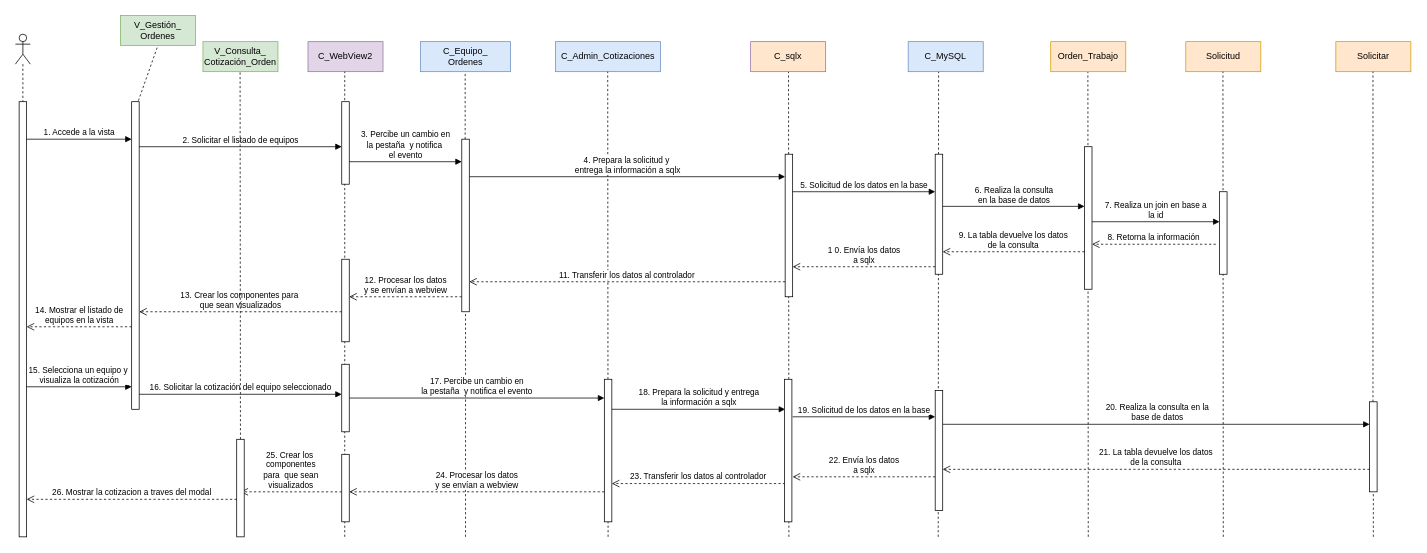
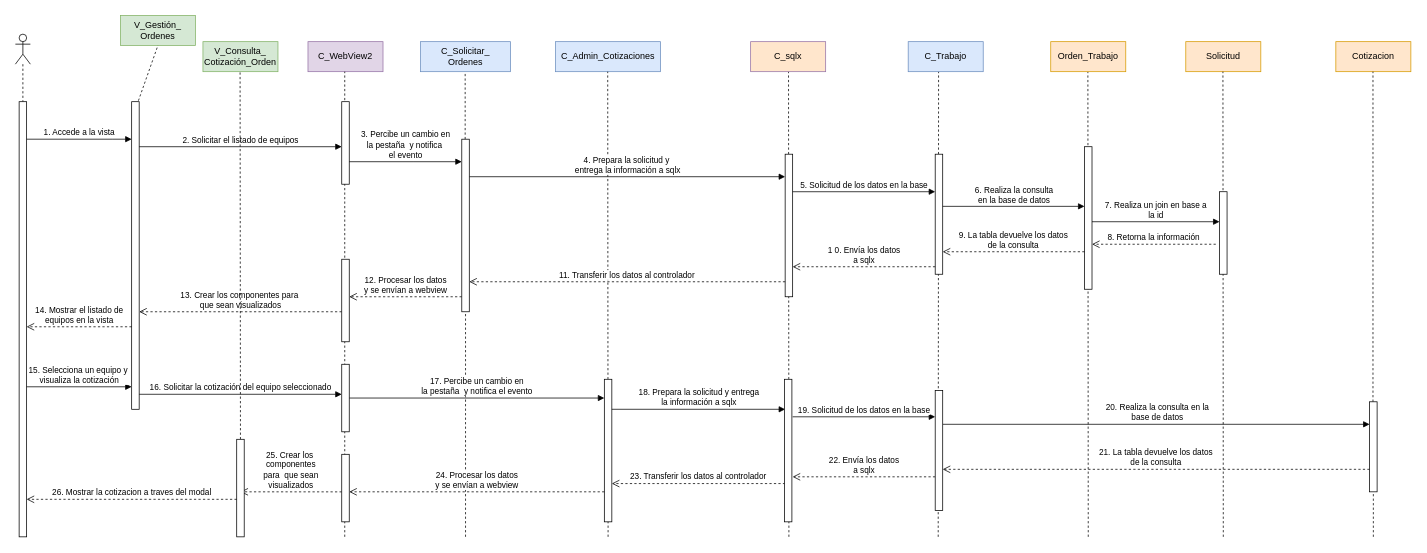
node "C_Equipo_ Ordenes": label "C_Equipo_ Ordenes" -> "C_Solicitar_ Ordenes"
node "C_MySQL": label "C_MySQL" -> "C_Trabajo"
node "Solicitar": label "Solicitar" -> "Cotizacion"
